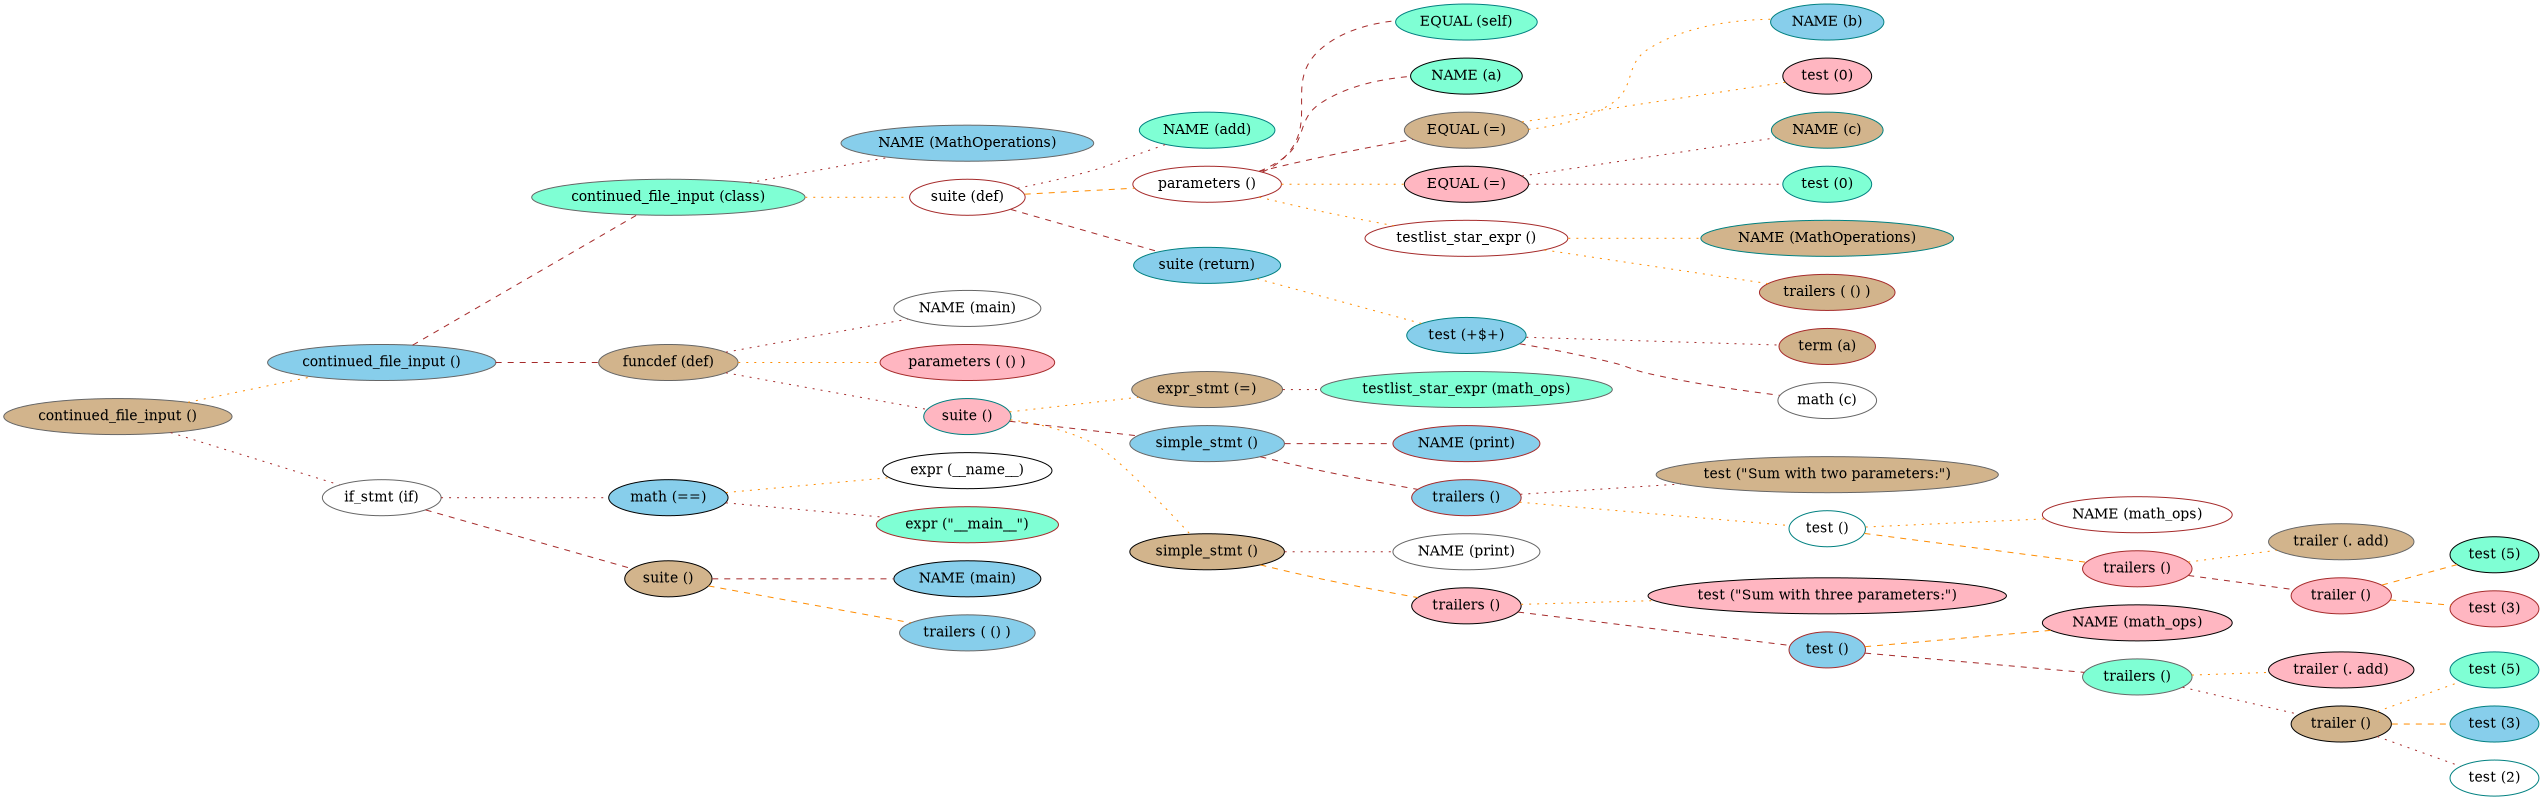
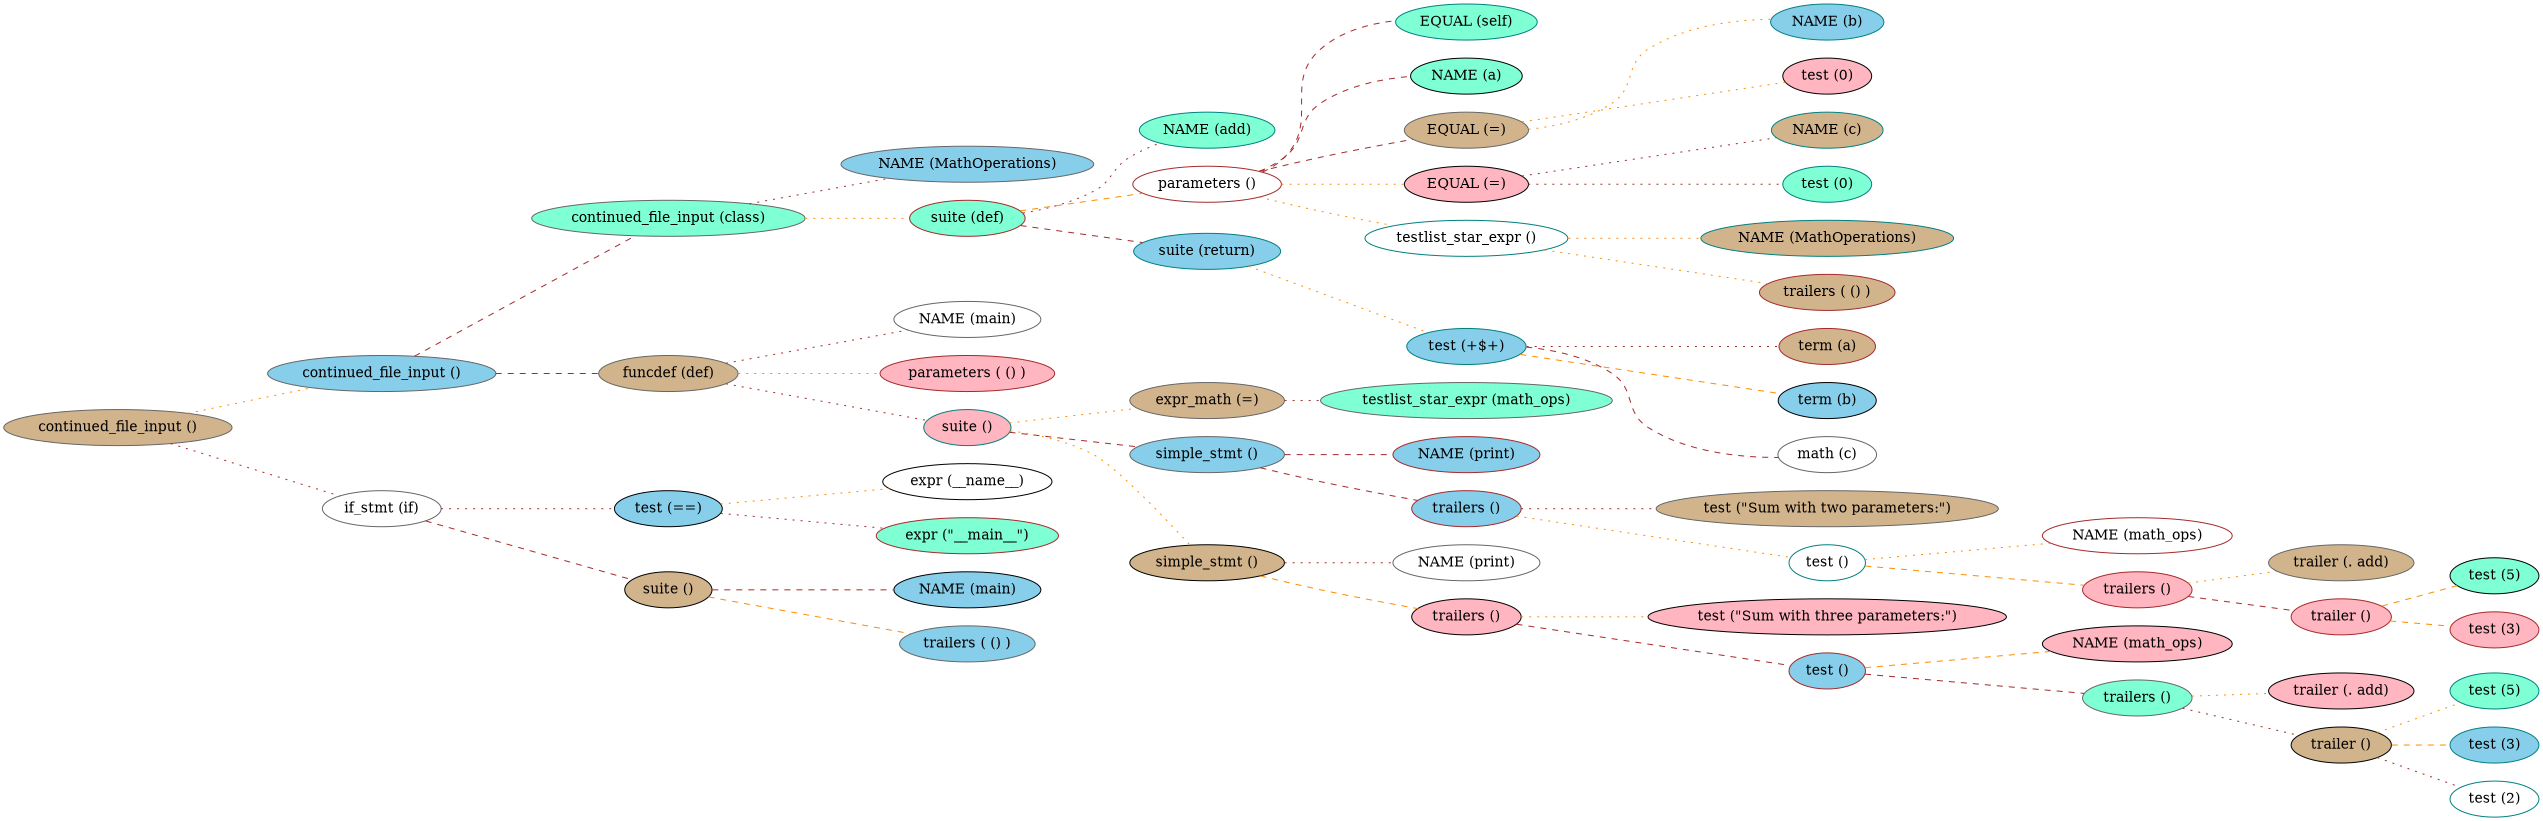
node "suite (def)": fillcolor white -> aquamarine
node "testlist_star_expr ()": color brown -> teal
node "expr_stmt (=)": label "expr_stmt (=)" -> "expr_math (=)"
node "term (b)": added
node "math (==)": label "math (==)" -> "test (==)"
